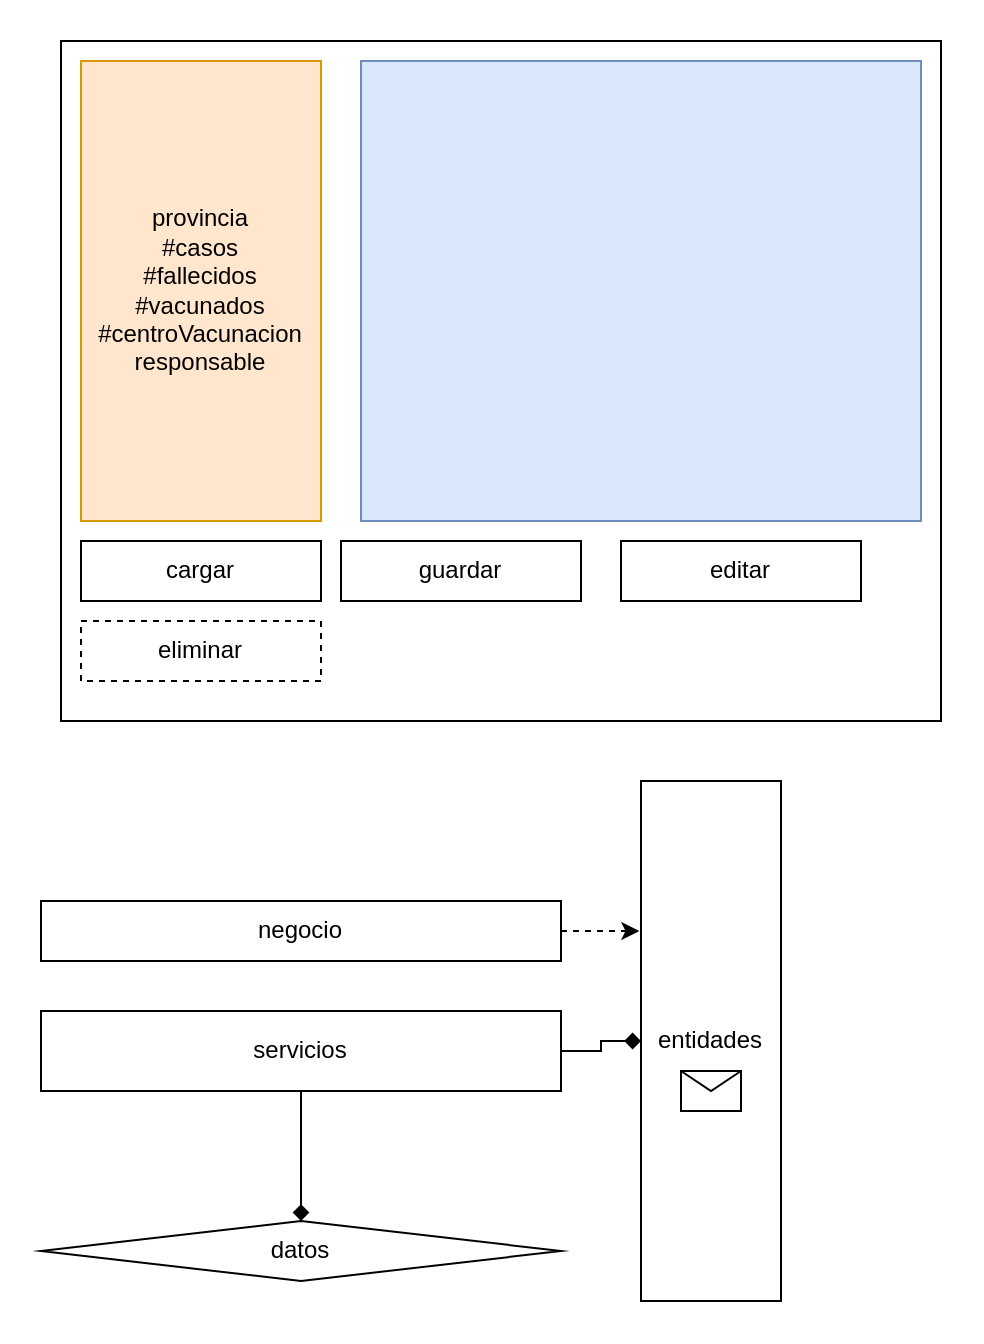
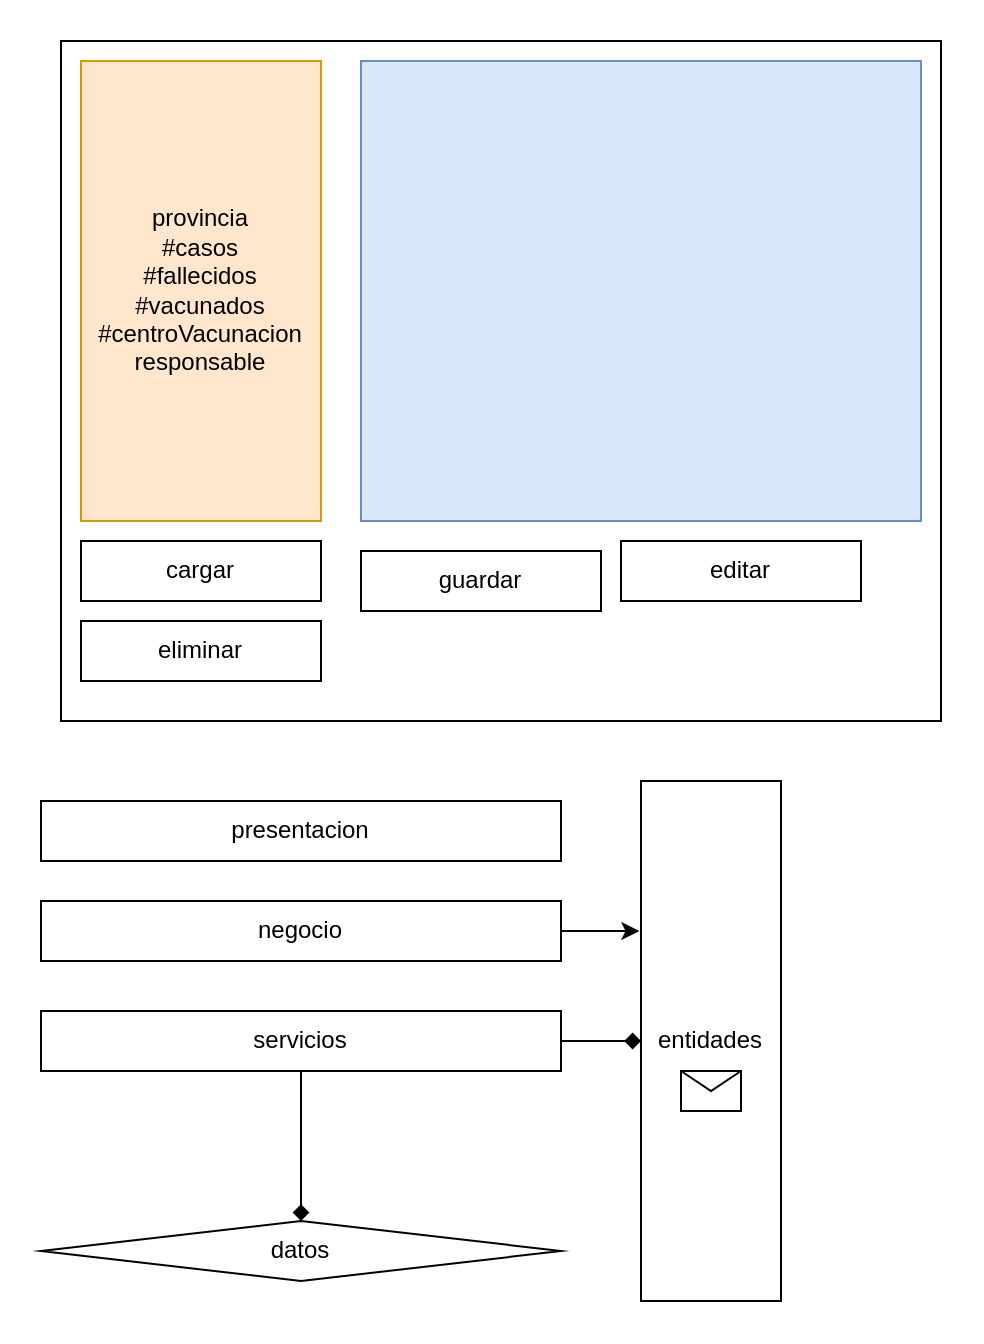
node "guardar": moved (461, 571) -> (481, 581)
node "eliminar": style dashed -> solid
node "presentacion": added
edge "negocio" -> "entidades": style dashed -> solid
node "servicios": size 520x80 -> 520x60
